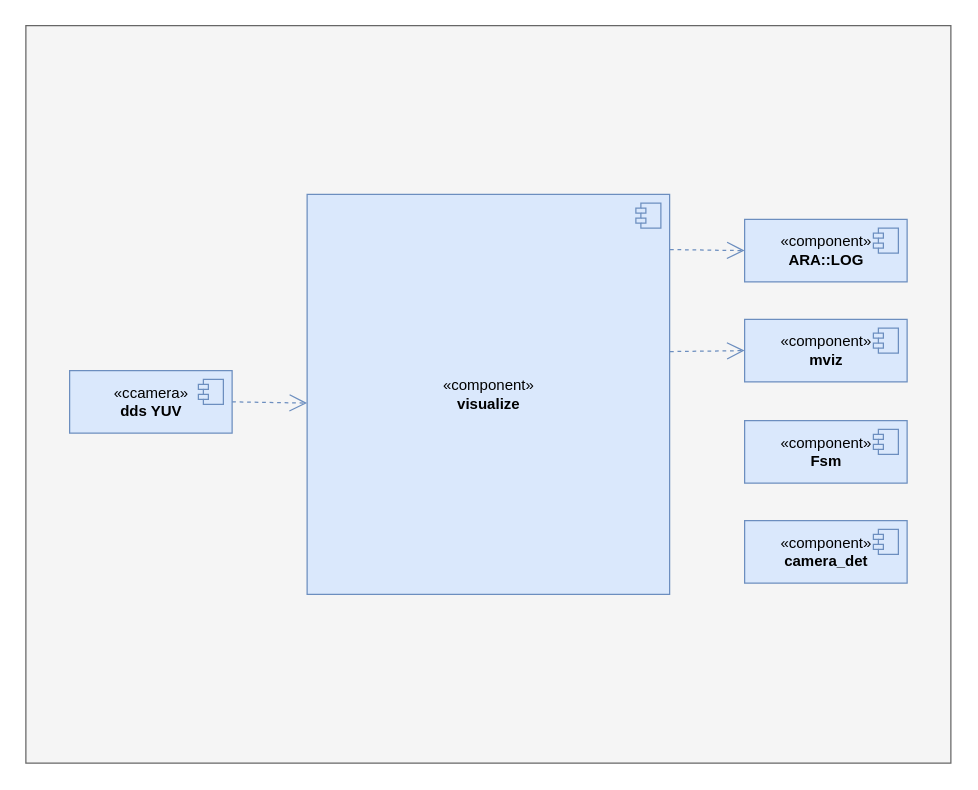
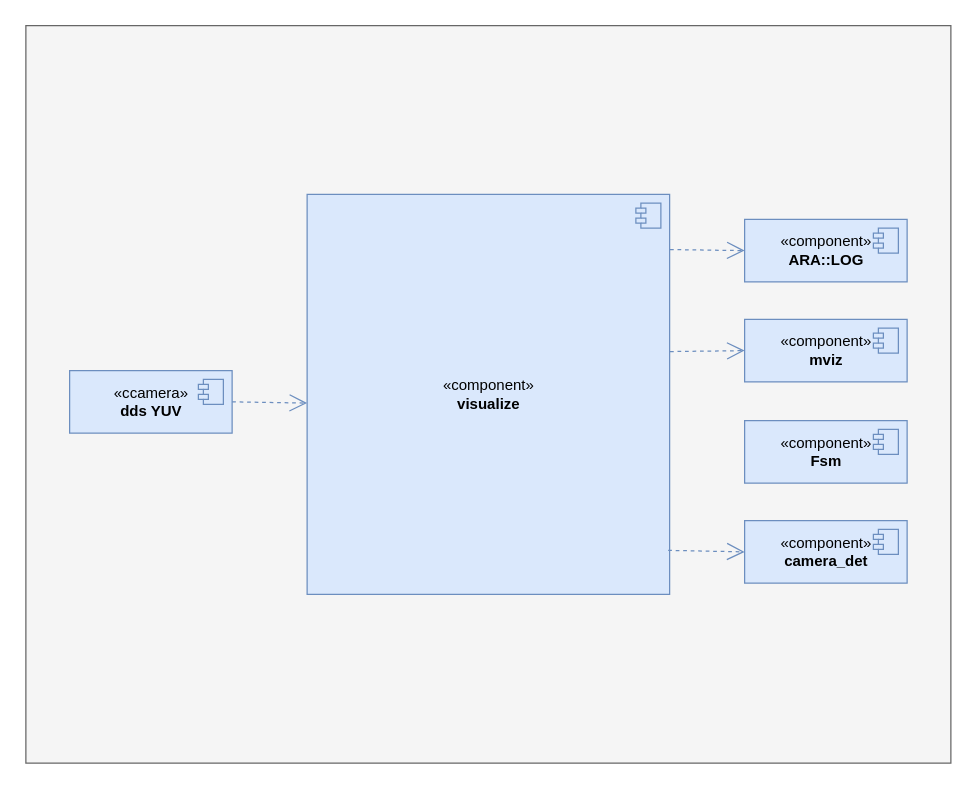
edge "«component» visualize" -> "«component» camera_det": added
